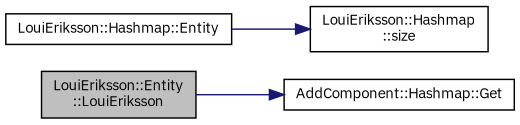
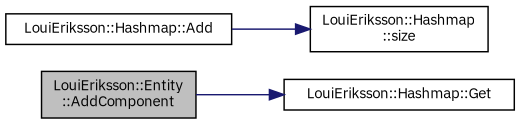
node "LouiEriksson::Hashmap::Entity": label "LouiEriksson::Hashmap::Entity" -> "LouiEriksson::Hashmap::Add"
node "LouiEriksson::Entity ::LouiEriksson": label "LouiEriksson::Entity ::LouiEriksson" -> "LouiEriksson::Entity ::AddComponent"
node "AddComponent::Hashmap::Get": label "AddComponent::Hashmap::Get" -> "LouiEriksson::Hashmap::Get"
